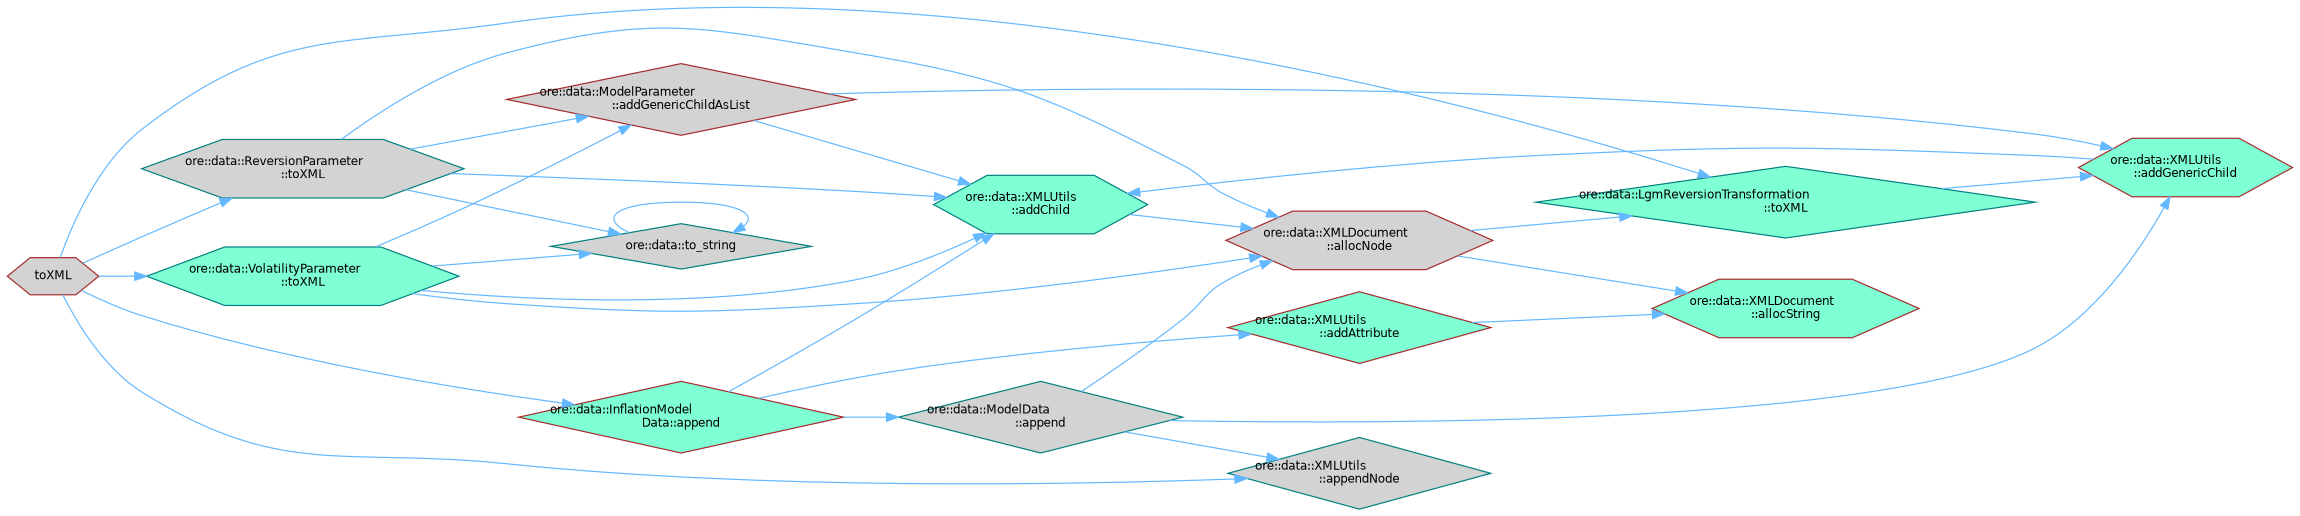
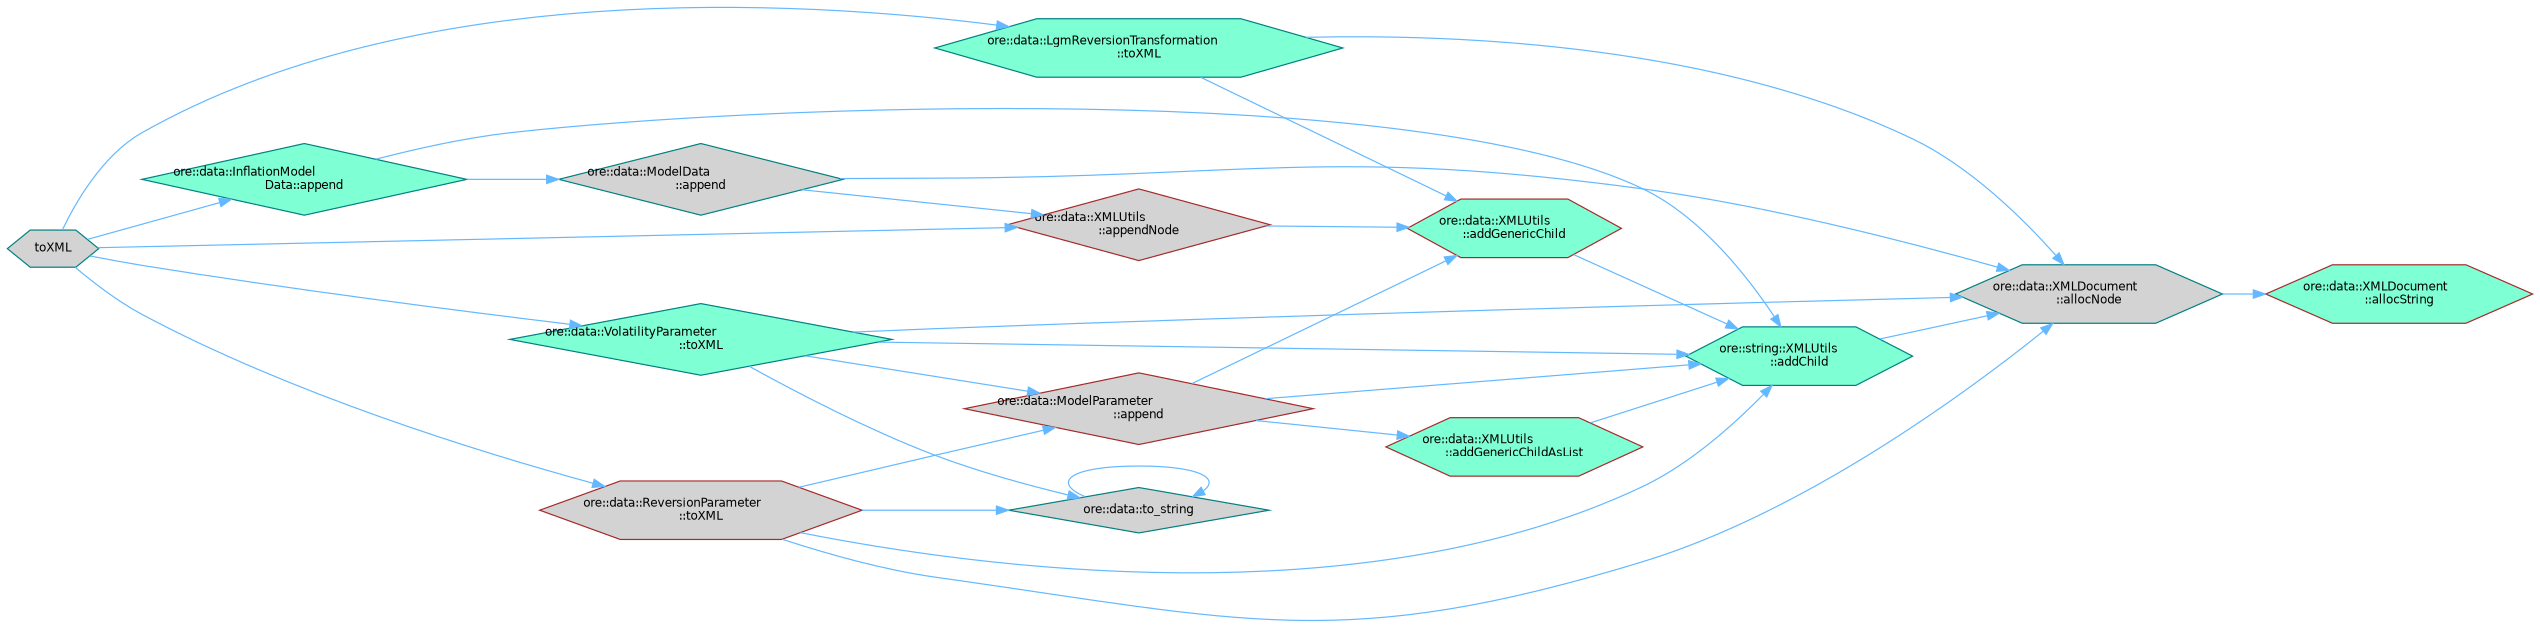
node "ore::data::ModelParameter ::addGenericChildAsList": label "ore::data::ModelParameter ::addGenericChildAsList" -> "ore::data::ModelParameter ::append"
node "ore::data::ReversionParameter ::toXML": color teal -> brown
node "ore::data::LgmReversionTransformation ::toXML": shape diamond -> hexagon
node "ore::data::XMLUtils ::addChild": label "ore::data::XMLUtils ::addChild" -> "ore::string::XMLUtils ::addChild"
edge "ore::data::XMLDocument ::allocNode" -> "ore::data::LgmReversionTransformation ::toXML": reversed
node "ore::data::XMLDocument ::allocNode": color brown -> teal
node "toXML": color brown -> teal
node "ore::data::VolatilityParameter ::toXML": shape hexagon -> diamond
node "ore::data::XMLUtils ::addAttribute": removed
edge "ore::data::ModelData ::append" -> "ore::data::XMLUtils ::addGenericChild": now "ore::data::XMLUtils ::appendNode" -> "ore::data::XMLUtils ::addGenericChild"
node "ore::data::InflationModel Data::append": color brown -> teal
node "ore::data::XMLUtils ::addGenericChildAsList": added
node "ore::data::XMLUtils ::appendNode": color teal -> brown
